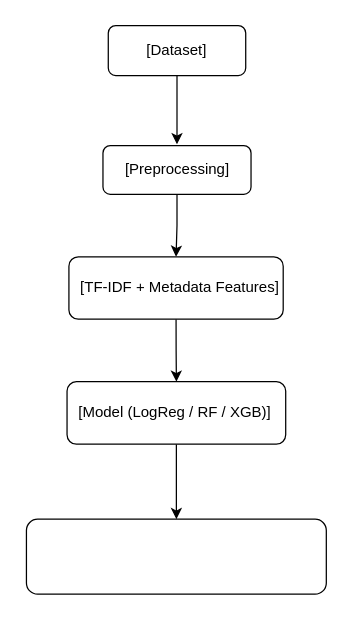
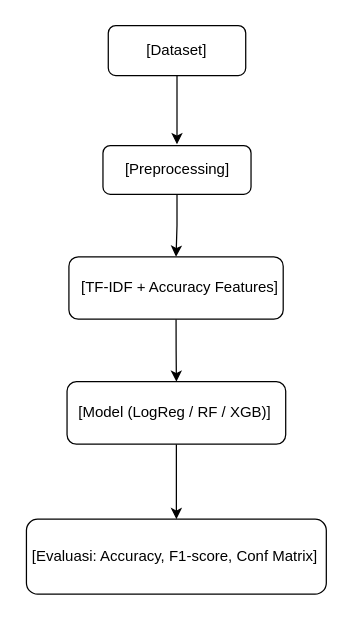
node "[TF-IDF + Metadata Features]": label "[TF-IDF + Metadata Features]" -> "[TF-IDF + Accuracy Features]"
node "[Evaluasi: Accuracy, F1-score, Conf Matrix]": added
